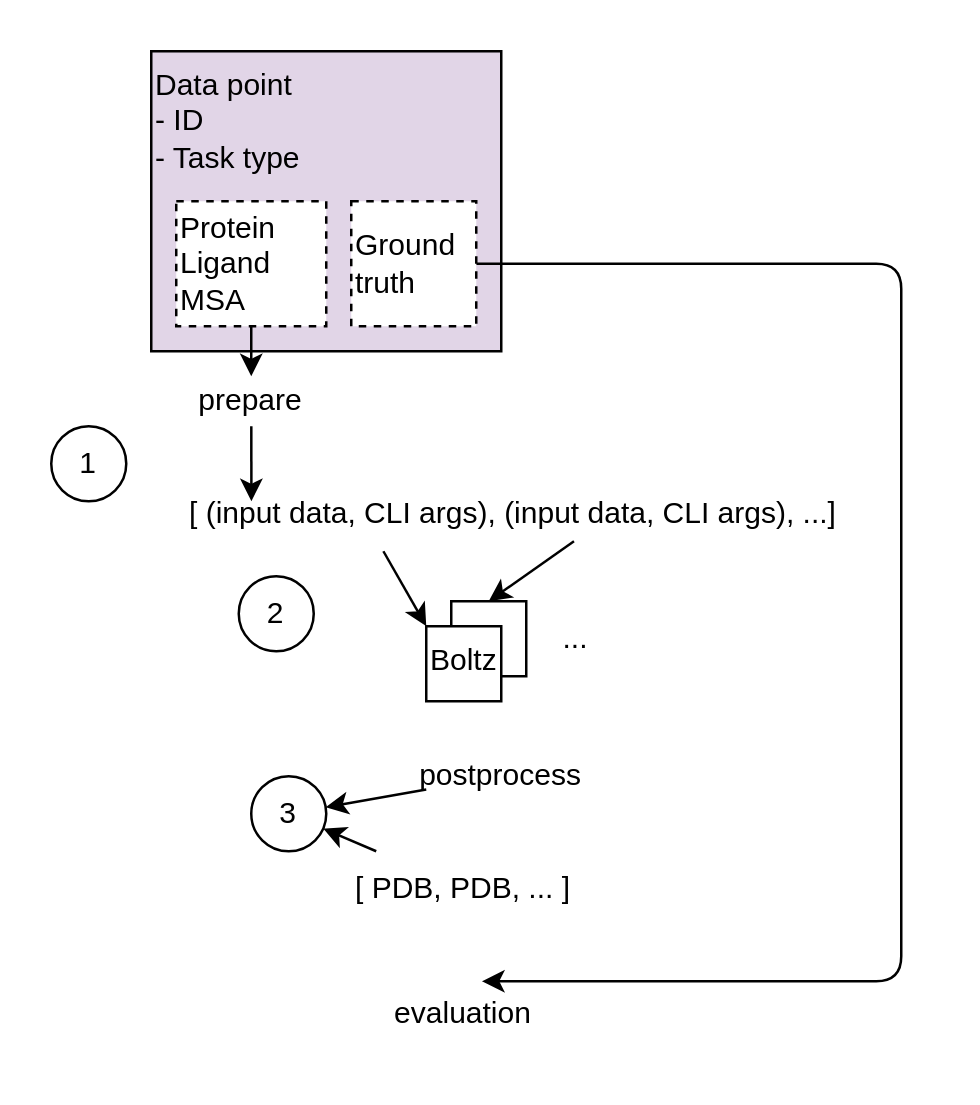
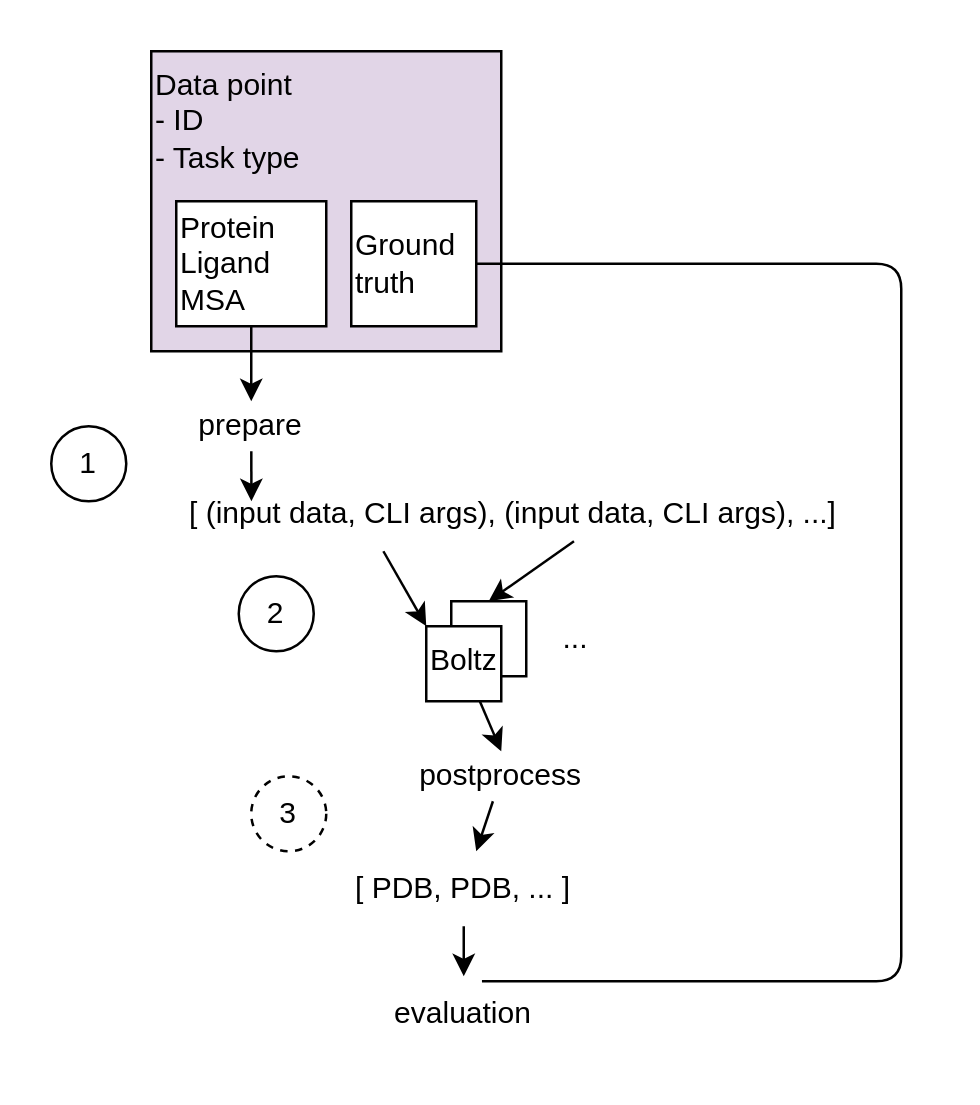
node "Protein Ligand MSA": style dashed -> solid
node "Ground truth": style dashed -> solid
node "prepare": moved (251, 401) -> (251, 426)
edge "Boltz" -> "postprocess": added
edge "postprocess" -> "3": now "postprocess" -> "[ PDB, PDB, ... ]"
node "3": style solid -> dashed
edge "[ PDB, PDB, ... ]" -> "3": now "[ PDB, PDB, ... ]" -> "evaluation"
edge "Ground truth" -> "evaluation": arrowhead classic -> none
